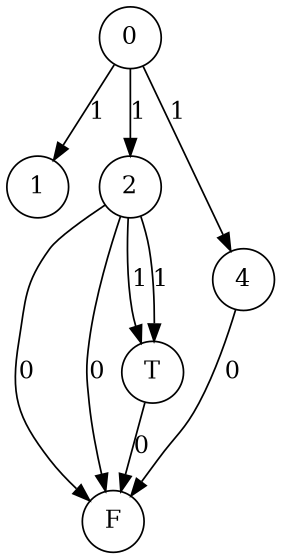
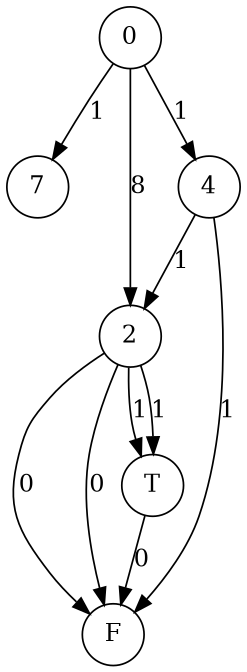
edge "0" -> "2": label "1" -> "8"
node "1": label "1" -> "7"
edge "4" -> "2": added, label "1"
edge "4" -> "F": label "0" -> "1"
